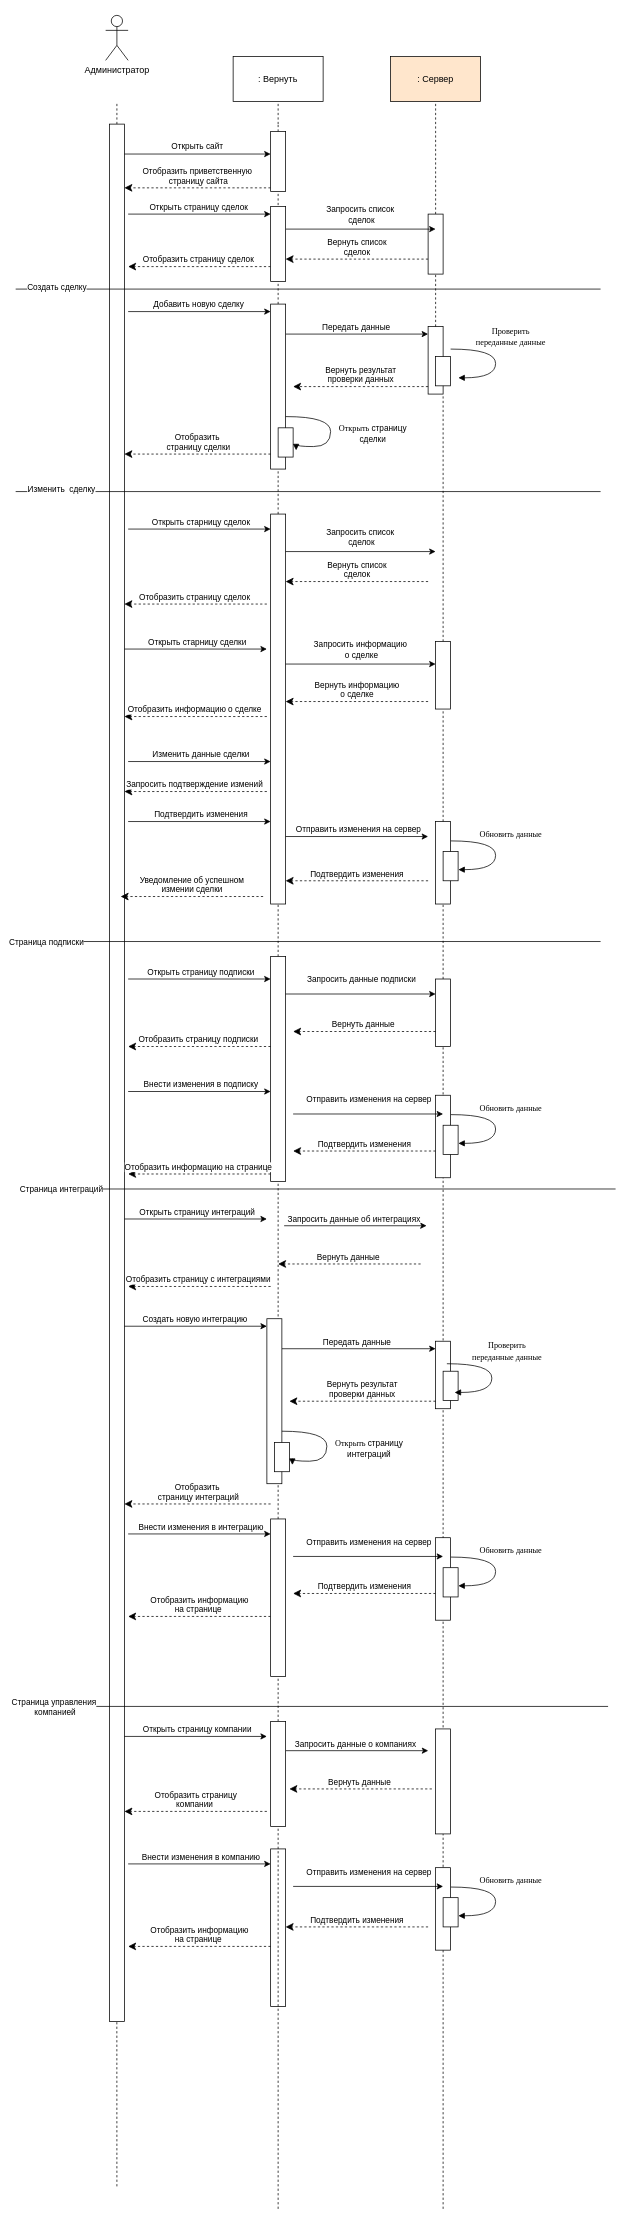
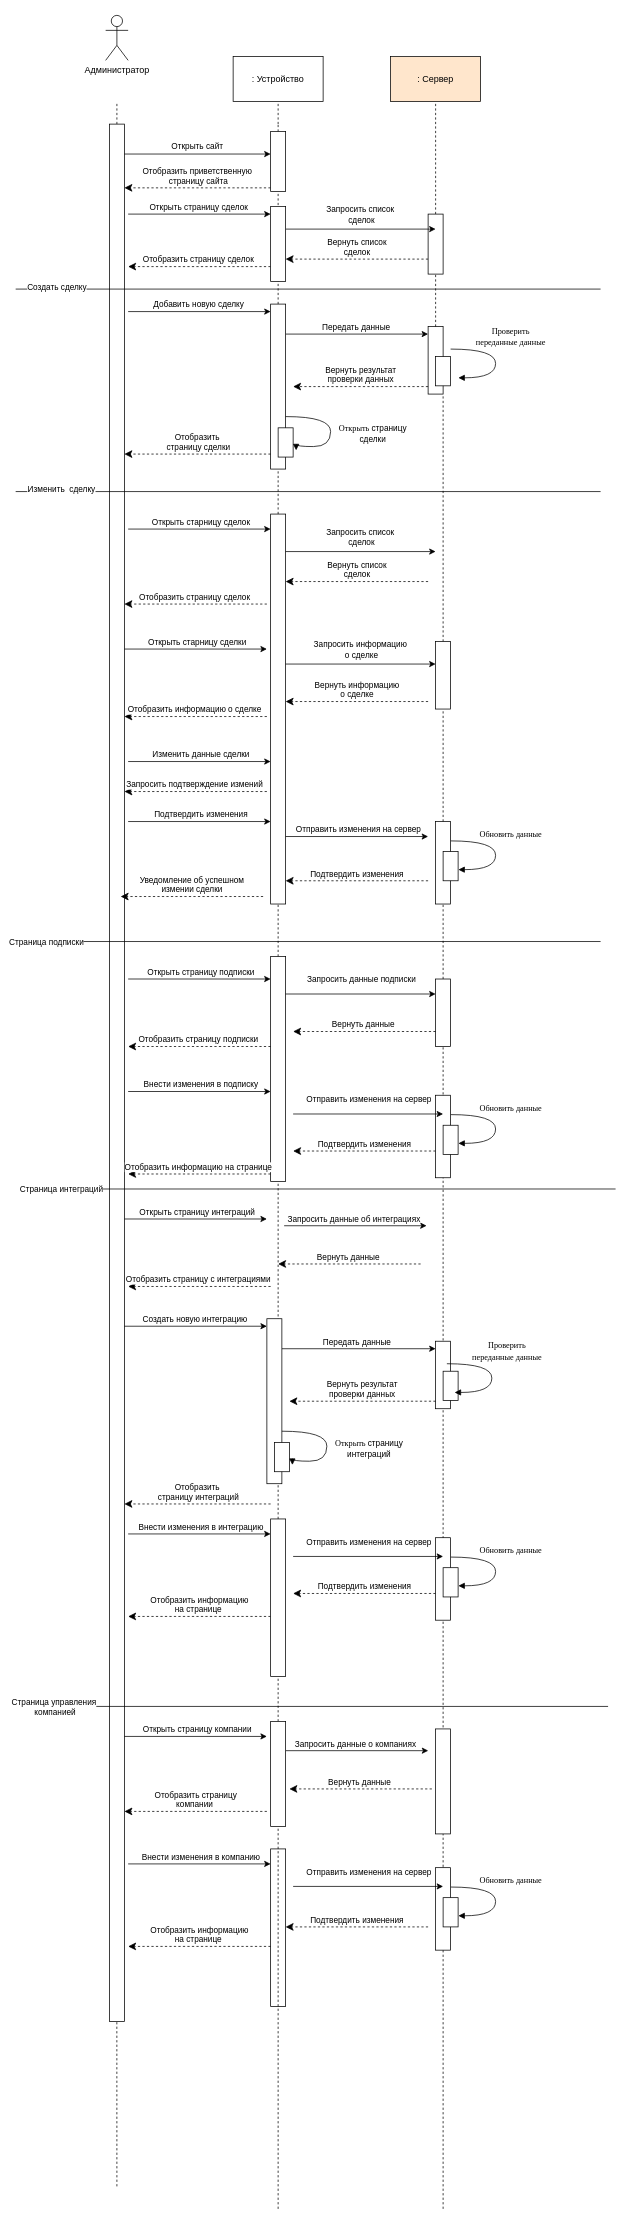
node ": Вернуть": label ": Вернуть" -> ": Устройство"
